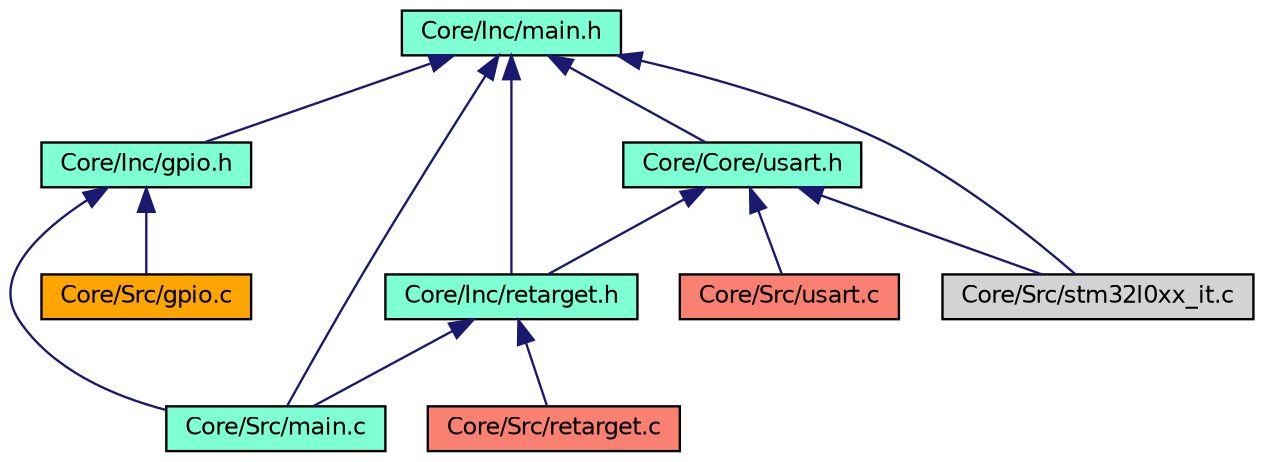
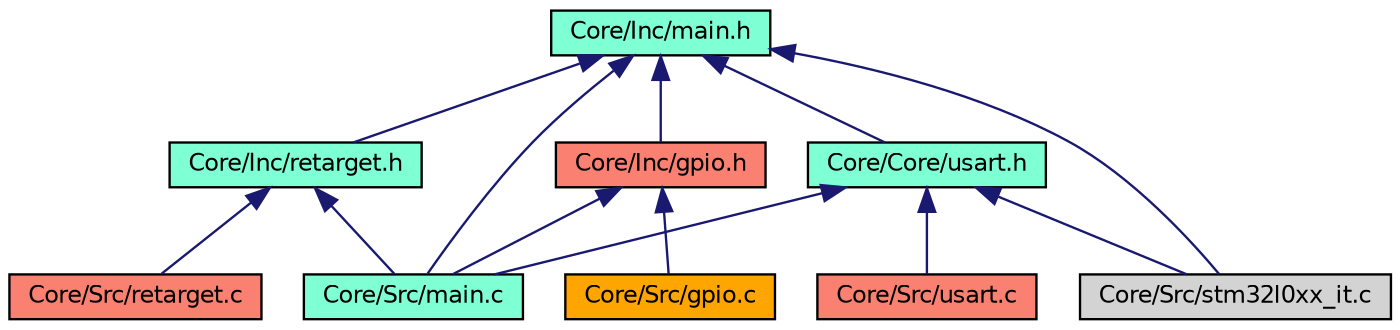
node "Core/Inc/gpio.h": fillcolor aquamarine -> salmon
edge "Core/Inc/retarget.h" -> "Core/Core/usart.h": now "Core/Src/main.c" -> "Core/Core/usart.h"
